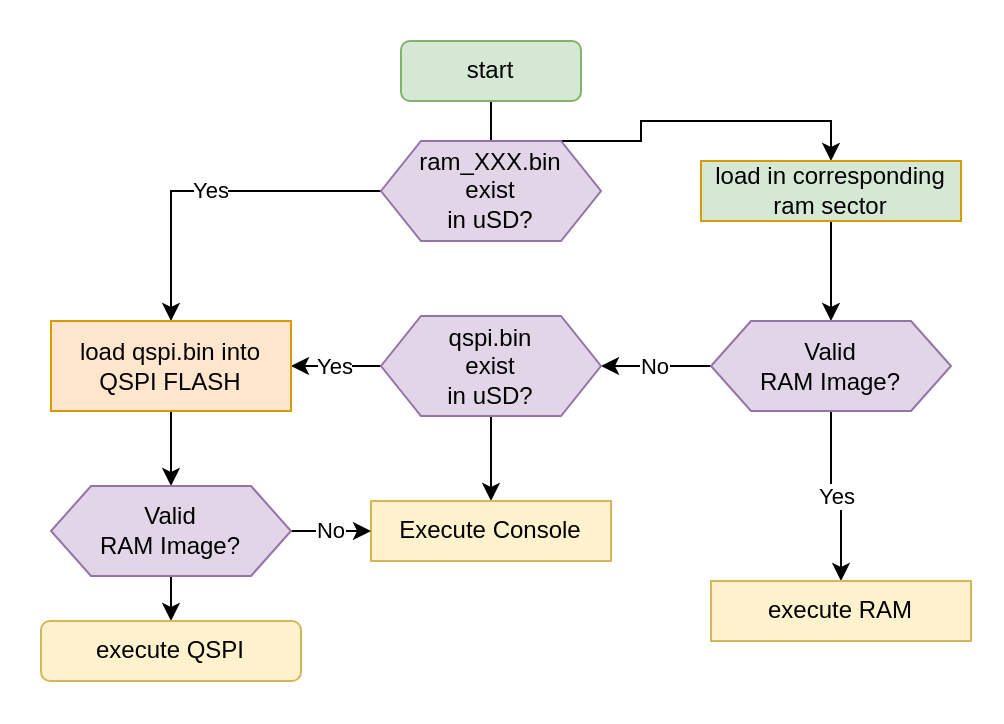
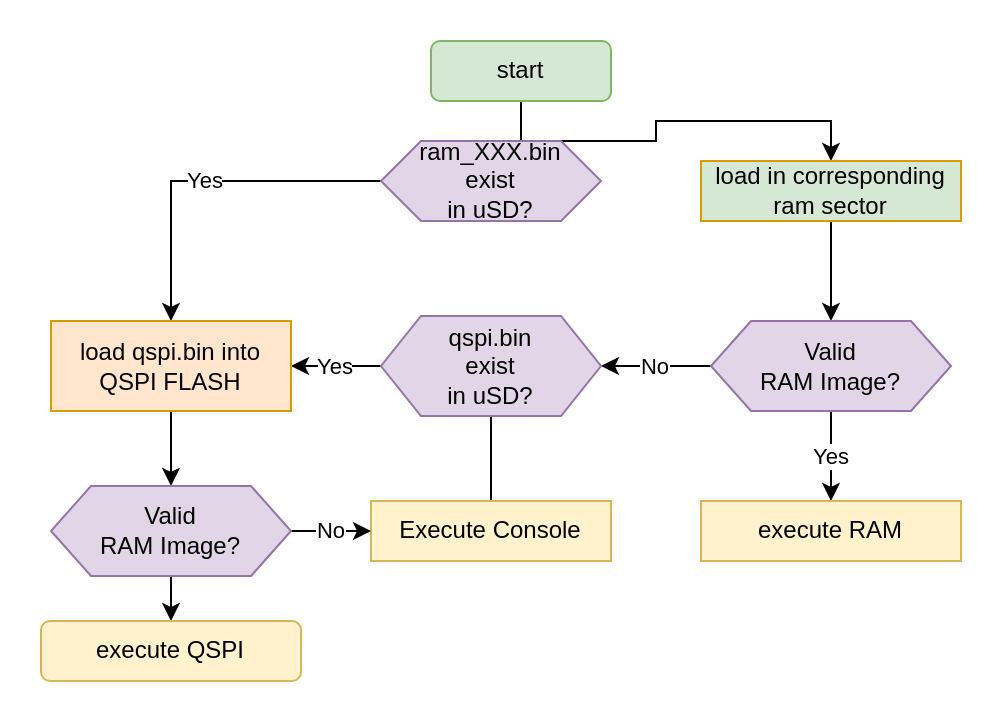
node "start": moved (491, 71) -> (521, 71)
node "ram_XXX.bin exist in uSD?": size 220x100 -> 220x80
edge "qspi.bin exist in uSD?" -> "Execute Console": arrowhead classic -> none
node "execute RAM": moved (841, 611) -> (831, 531)
